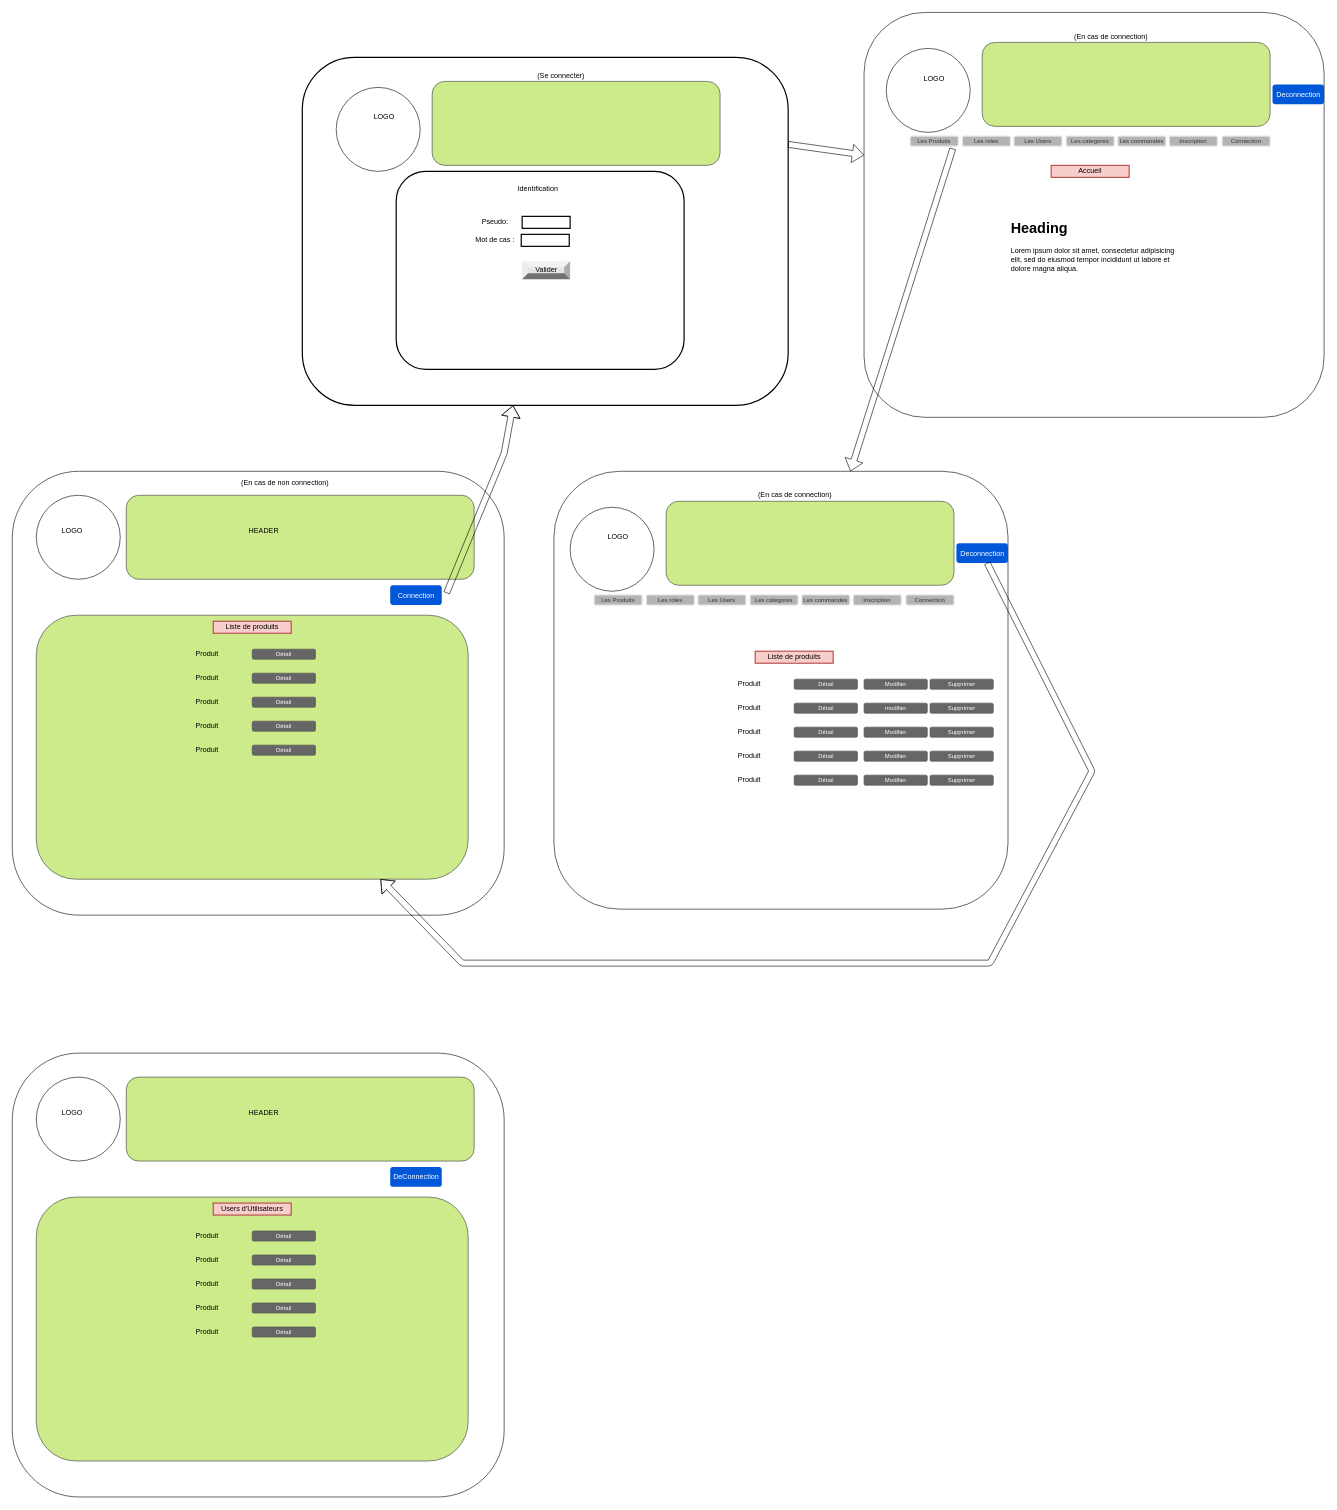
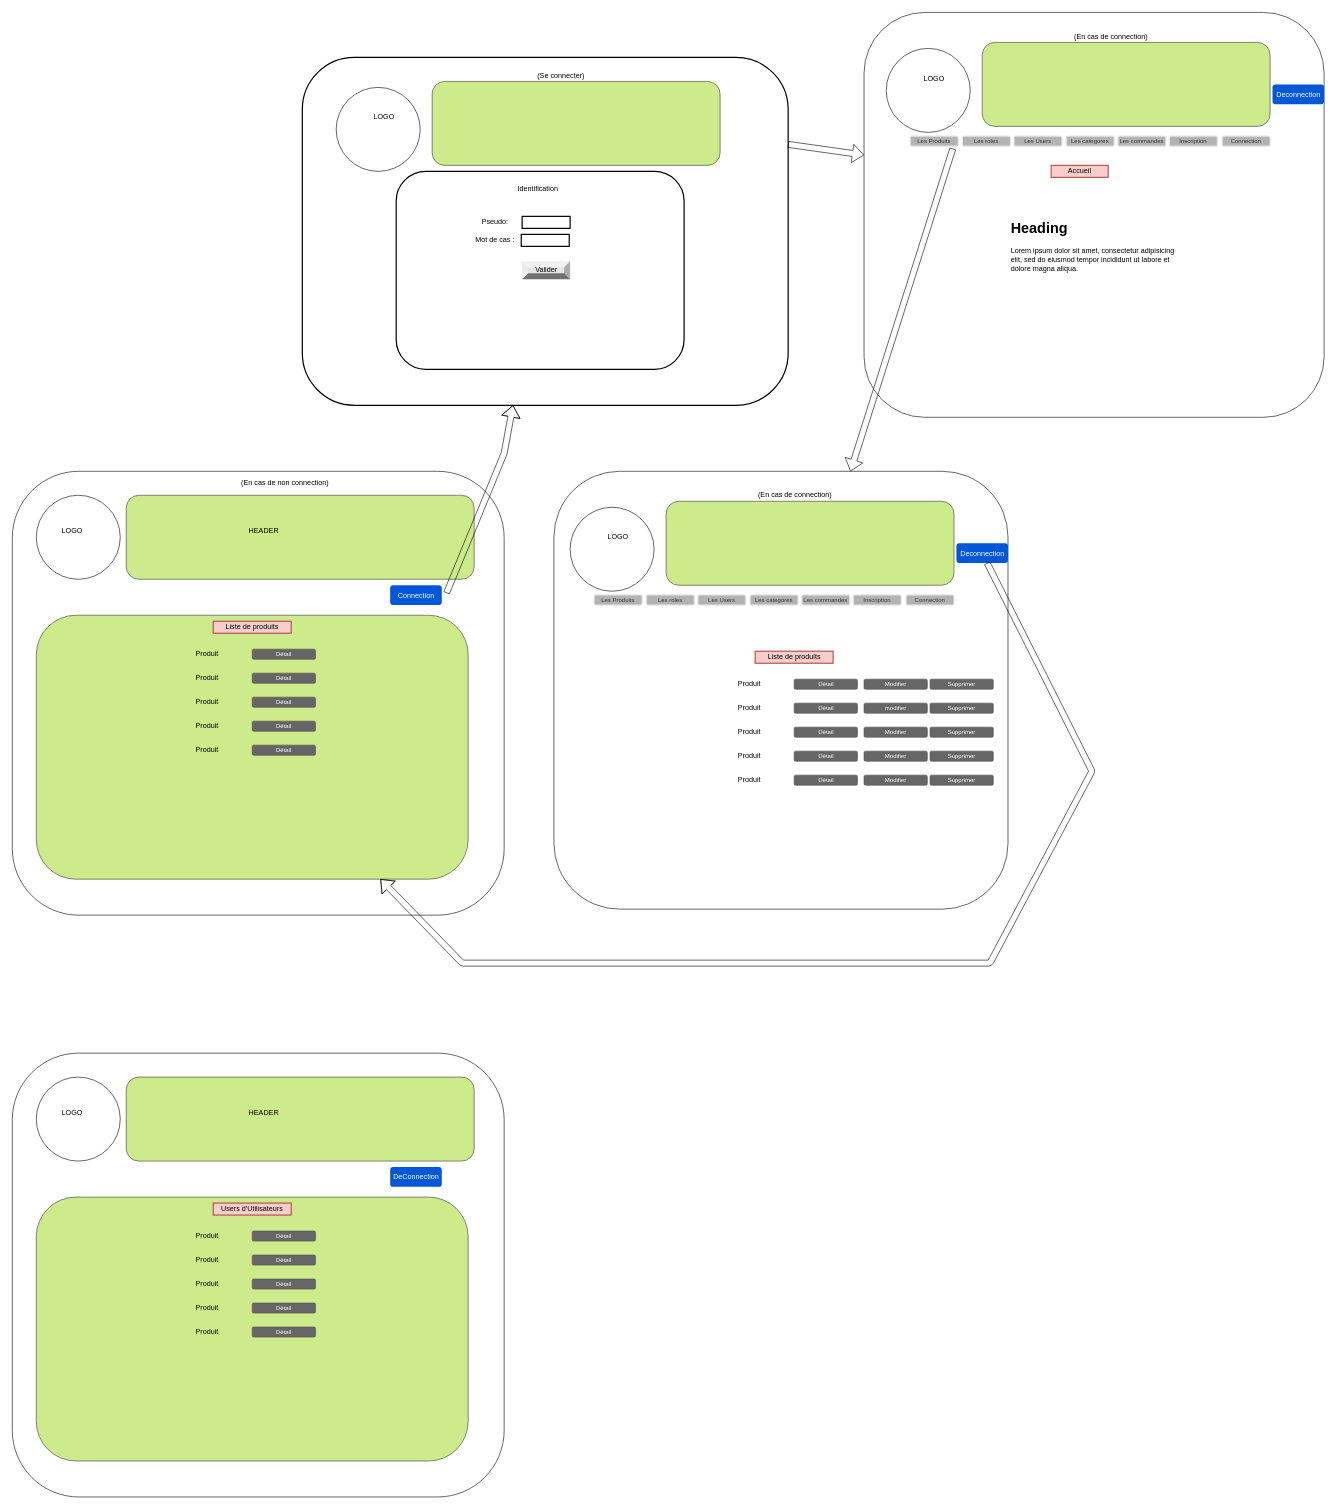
node "Accueil": size 78x12 -> 57x12
